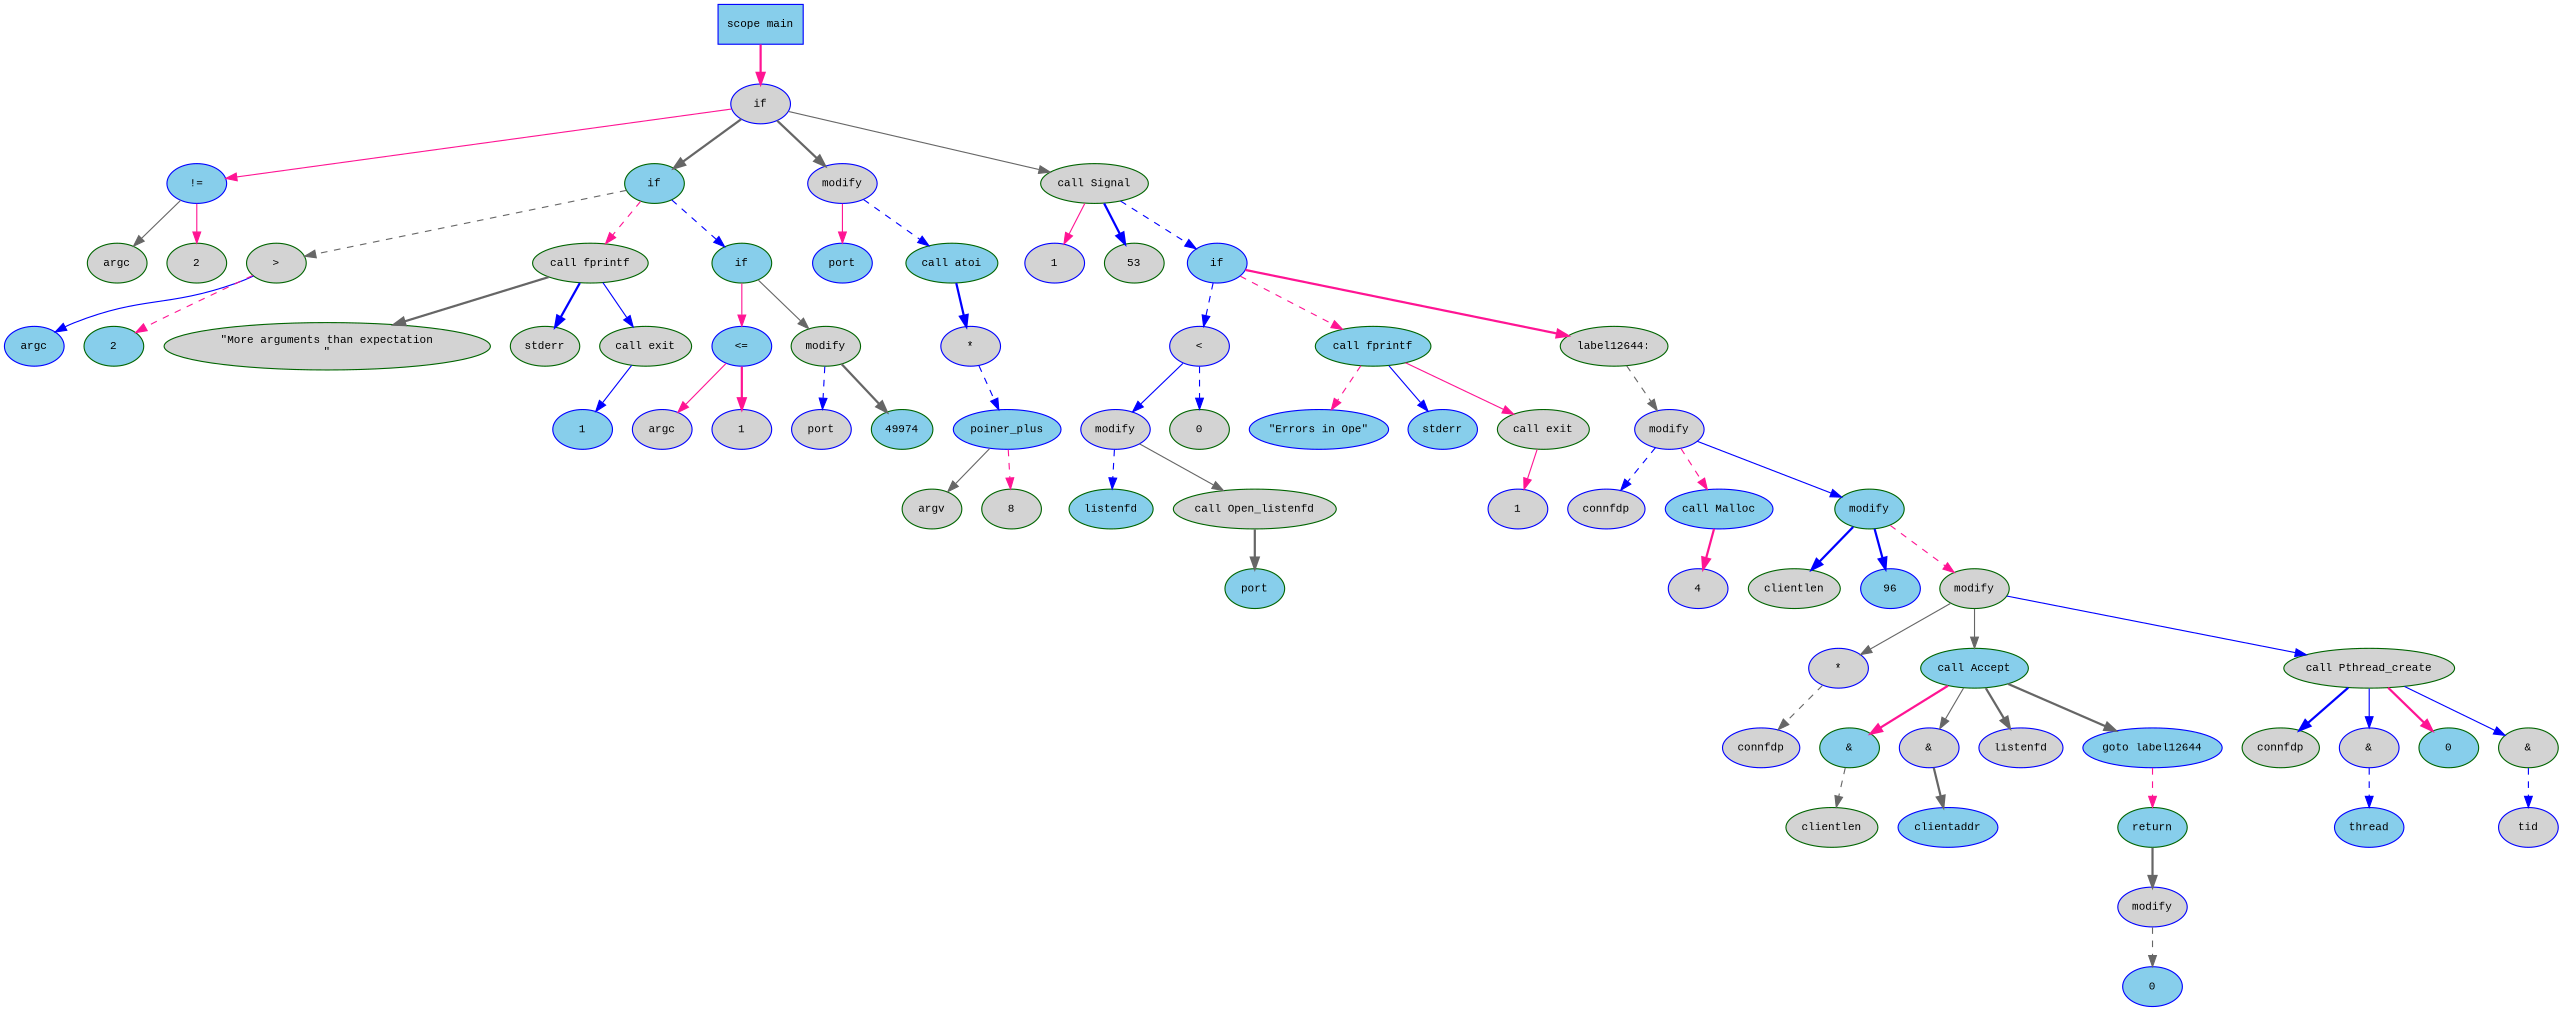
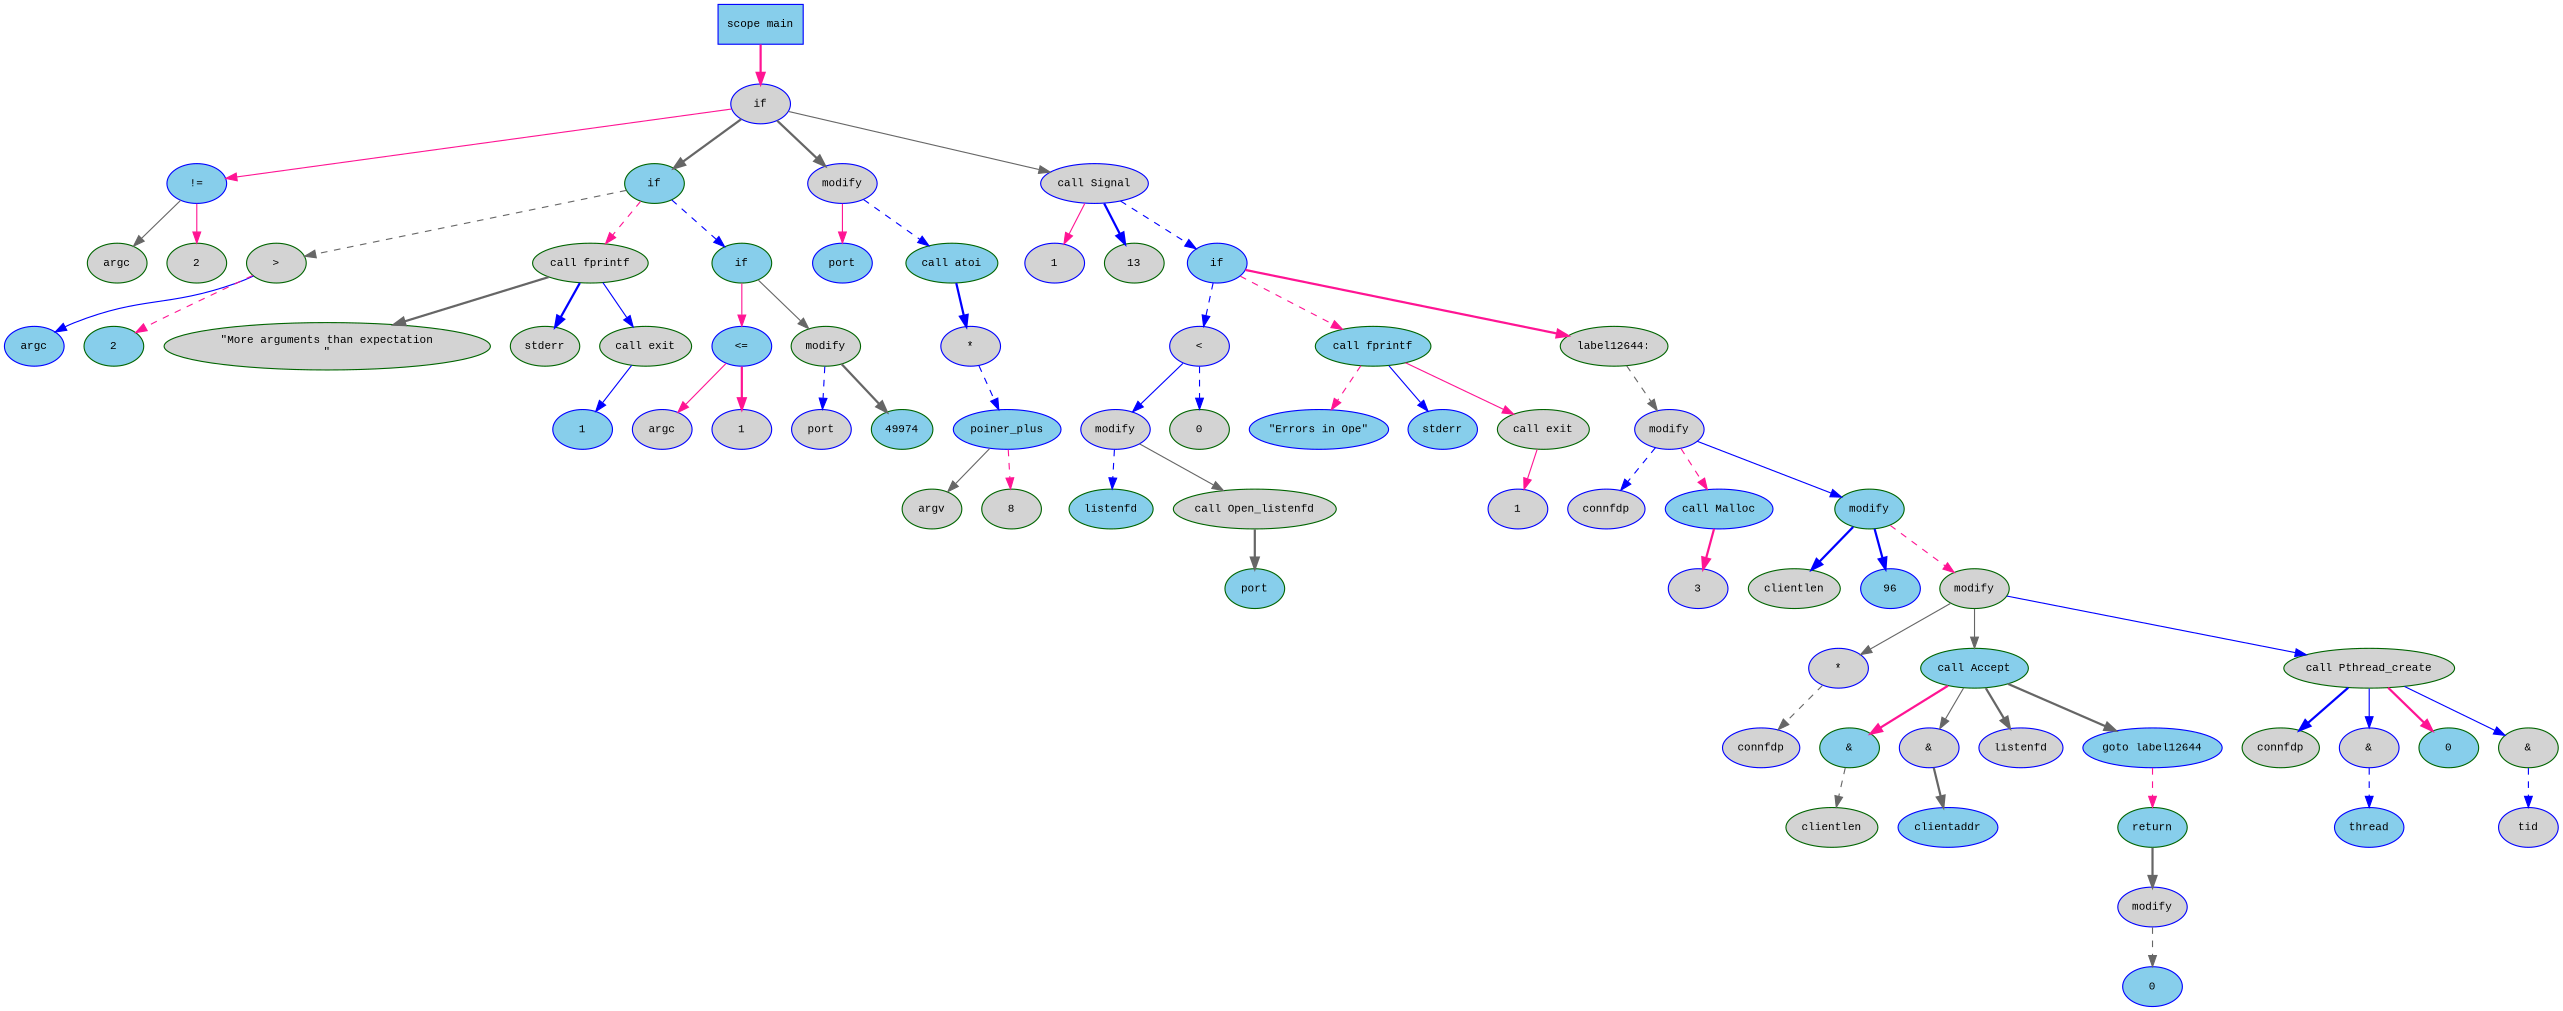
node "call Signal": color darkgreen -> blue
node "53": label "53" -> "13"
node "4": label "4" -> "3"
